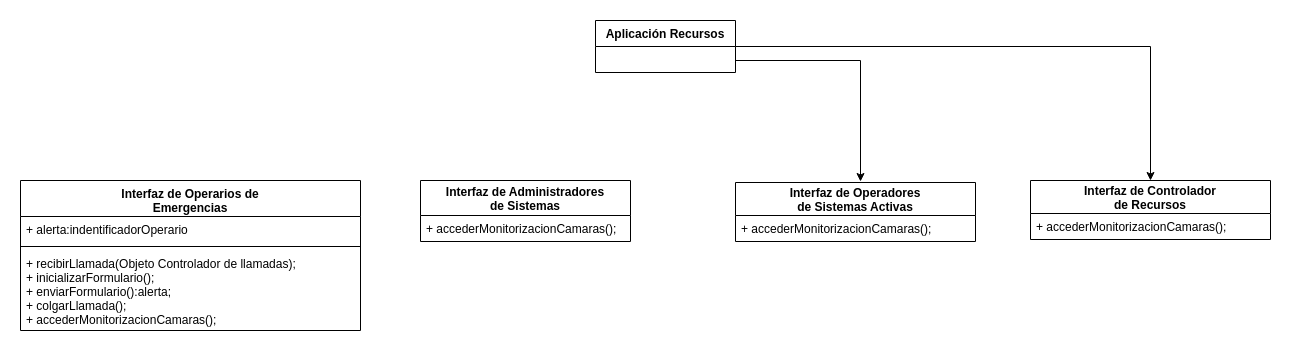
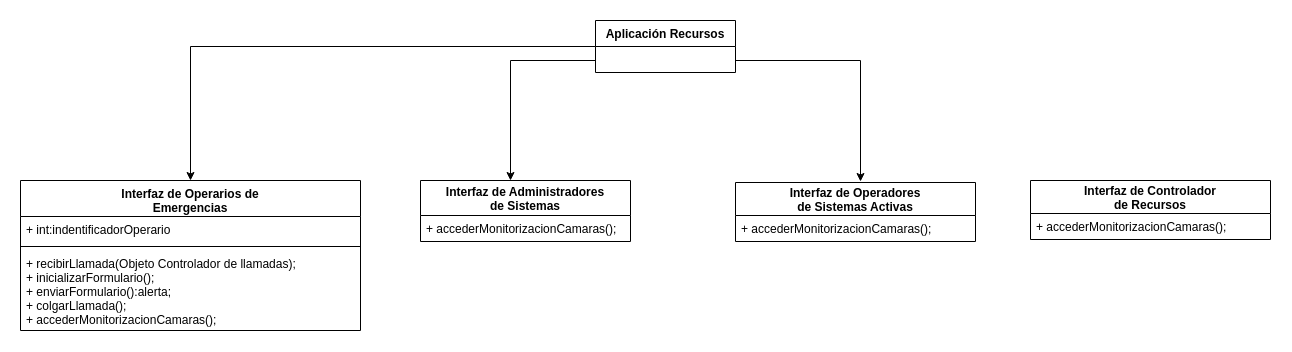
edge "Aplicación Recursos" -> "Interfaz de Operarios de Emergencias": added
edge "Aplicación Recursos" -> "Interfaz de Controlador de Recursos": removed
edge "Aplicación Recursos" -> "Interfaz de Administradores de Sistemas": added
node "+ alerta:indentificadorOperario": label "+ alerta:indentificadorOperario" -> "+ int:indentificadorOperario"
